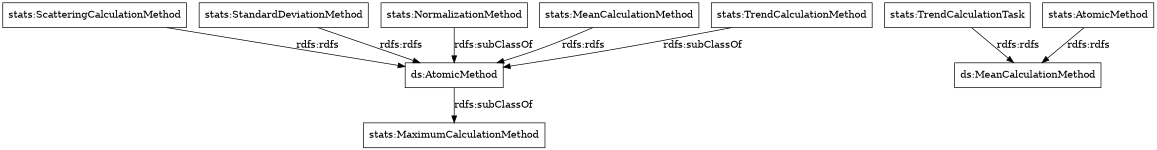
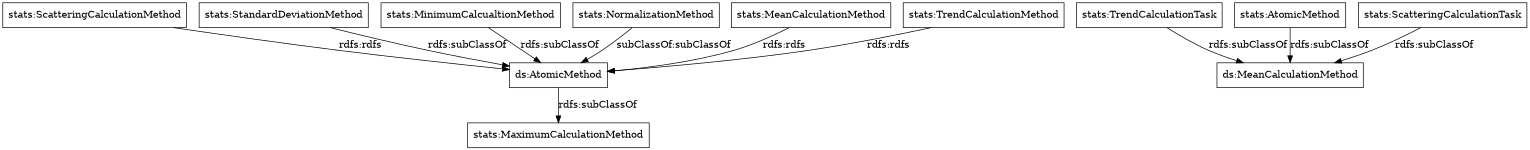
node "stats:MinimumCalcualtionMethod": added
node "stats:ScatteringCalculationTask": added
edge "stats:StandardDeviationMethod" -> "ds:AtomicMethod": label "rdfs:rdfs" -> "rdfs:subClassOf"
edge "stats:NormalizationMethod" -> "ds:AtomicMethod": label "rdfs:subClassOf" -> "subClassOf:subClassOf"
edge "stats:TrendCalculationMethod" -> "ds:AtomicMethod": label "rdfs:subClassOf" -> "rdfs:rdfs"
edge "stats:TrendCalculationTask" -> "ds:MeanCalculationMethod": label "rdfs:rdfs" -> "rdfs:subClassOf"
edge "stats:AtomicMethod" -> "ds:MeanCalculationMethod": label "rdfs:rdfs" -> "rdfs:subClassOf"
